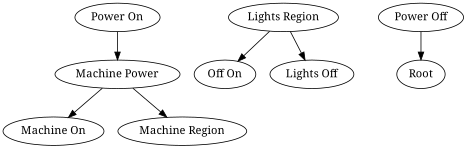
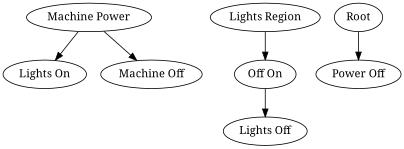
node "Power On": removed
edge "Lights Region" -> "Lights Off": now "Off On" -> "Lights Off"
edge "Power Off" -> "Root": reversed
node "Machine On": label "Machine On" -> "Lights On"
node "Machine Region": label "Machine Region" -> "Machine Off"
